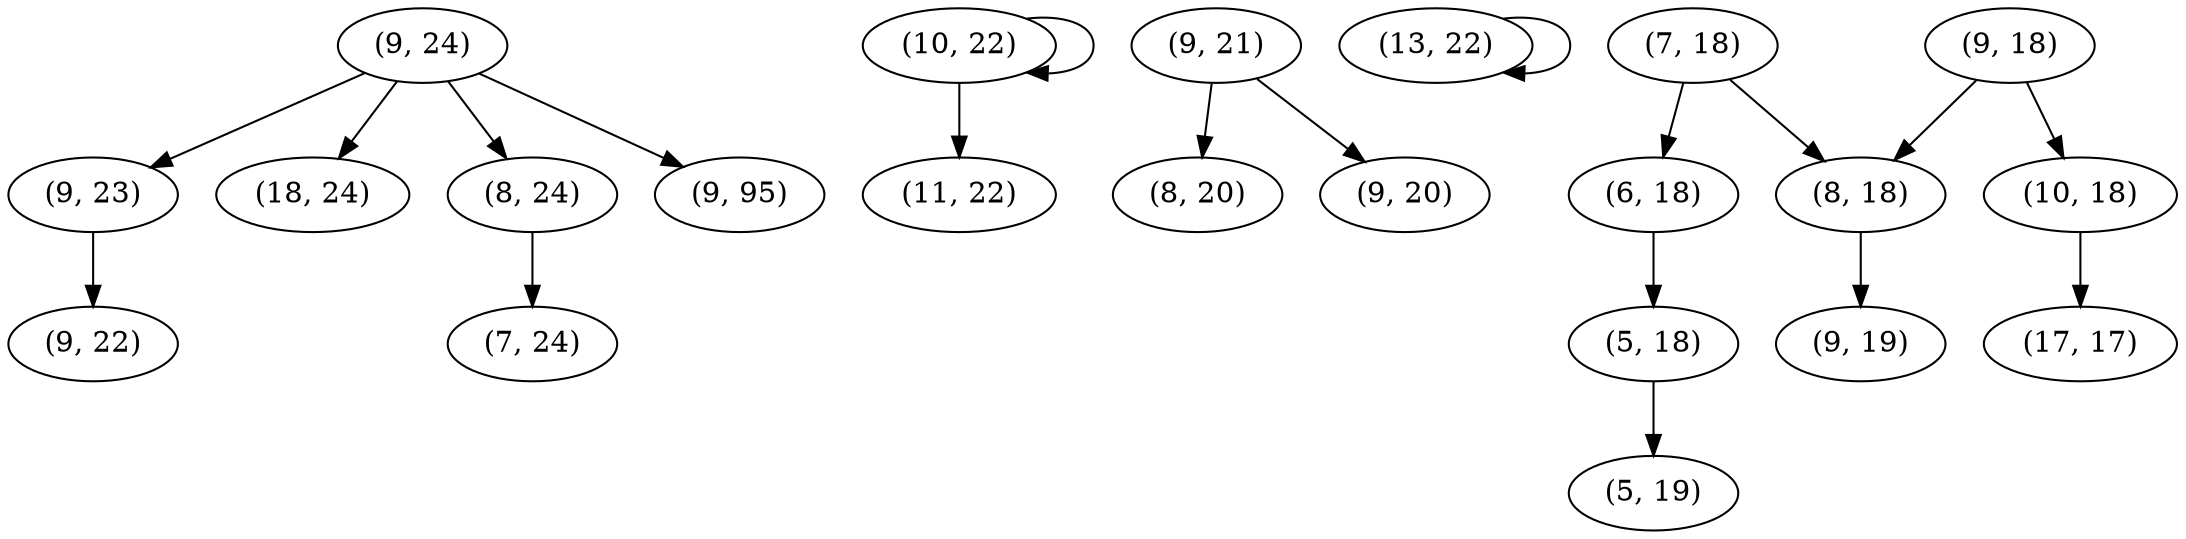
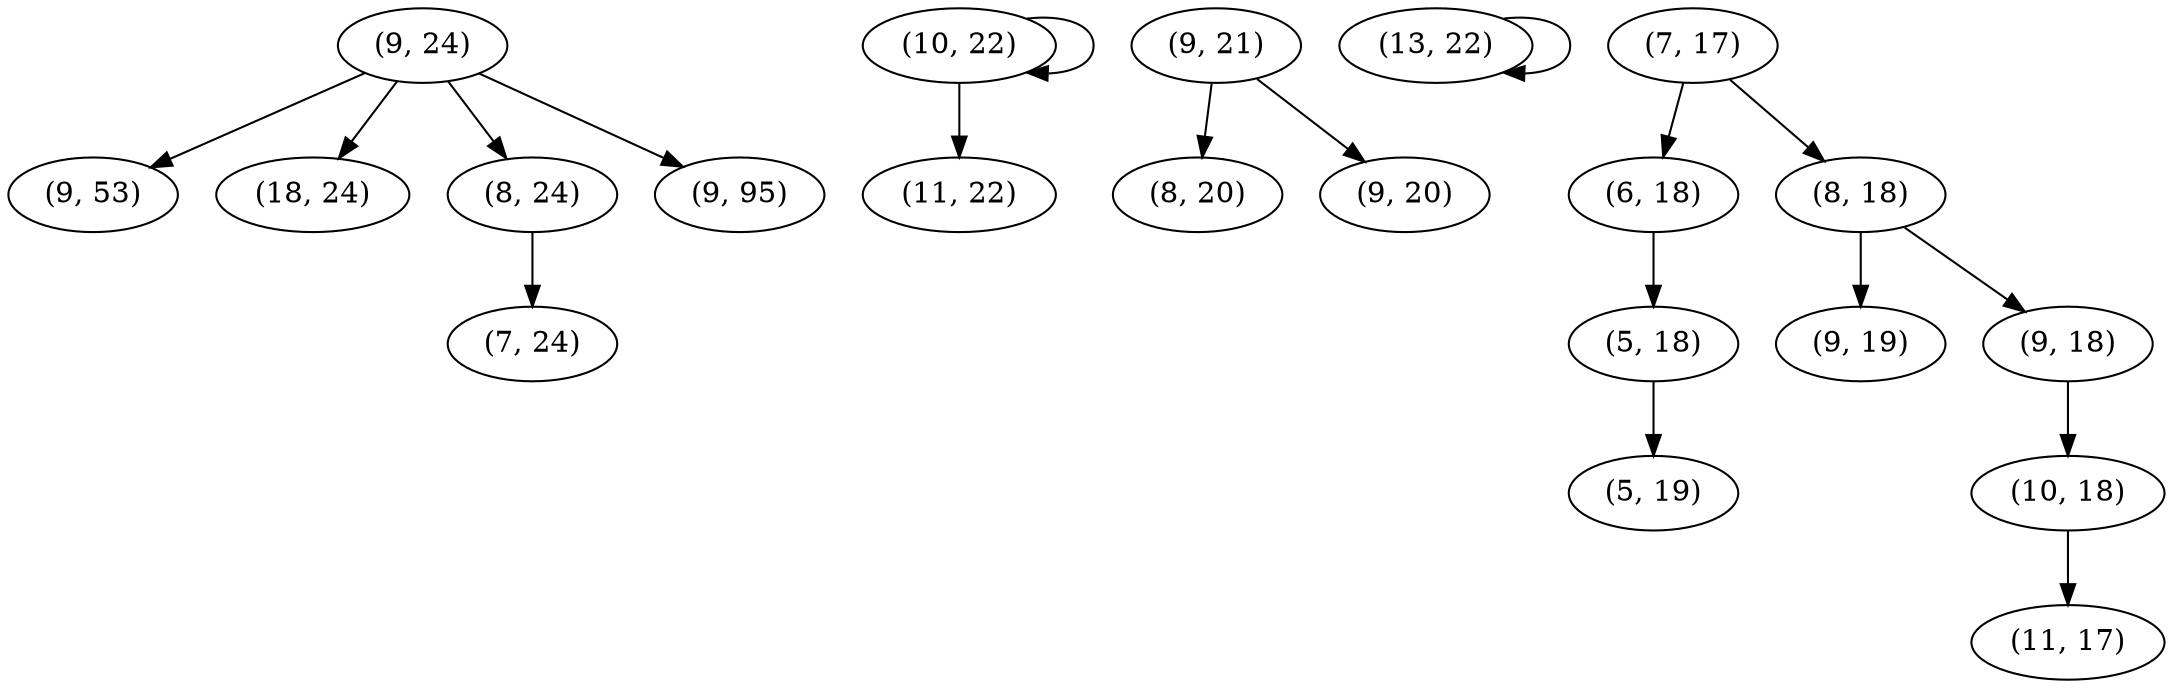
node "(7, 18)": label "(7, 18)" -> "(7, 17)"
edge "(9, 18)" -> "(8, 18)": reversed
node "(9, 23)": label "(9, 23)" -> "(9, 53)"
node "(9, 22)": removed
node "(17, 17)": label "(17, 17)" -> "(11, 17)"
